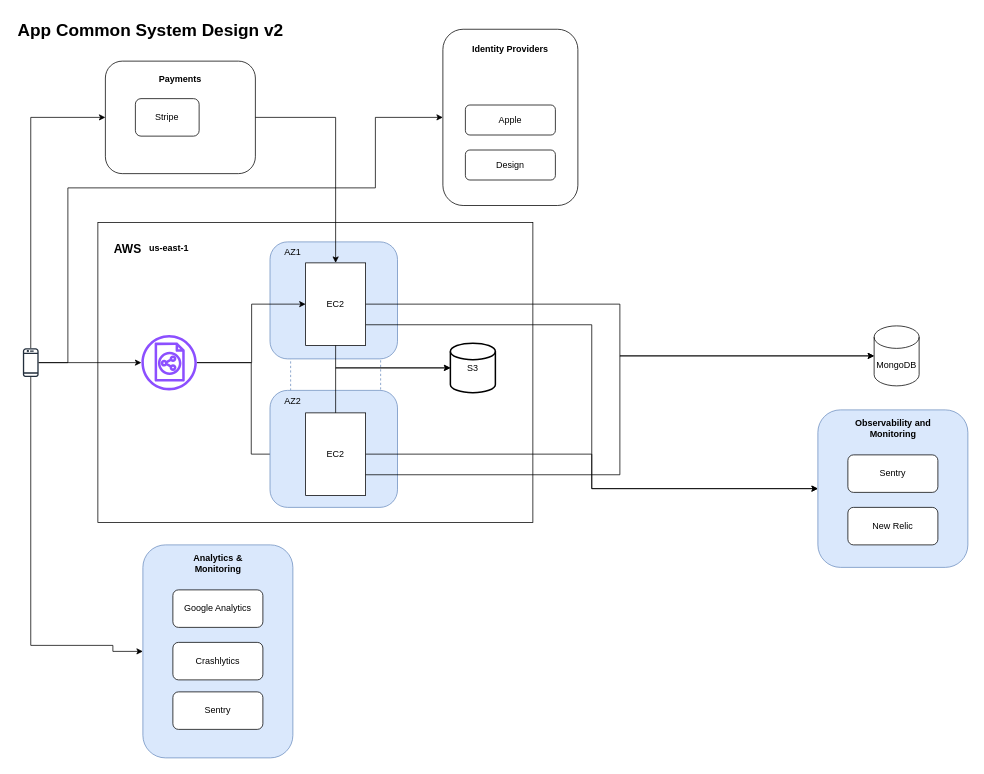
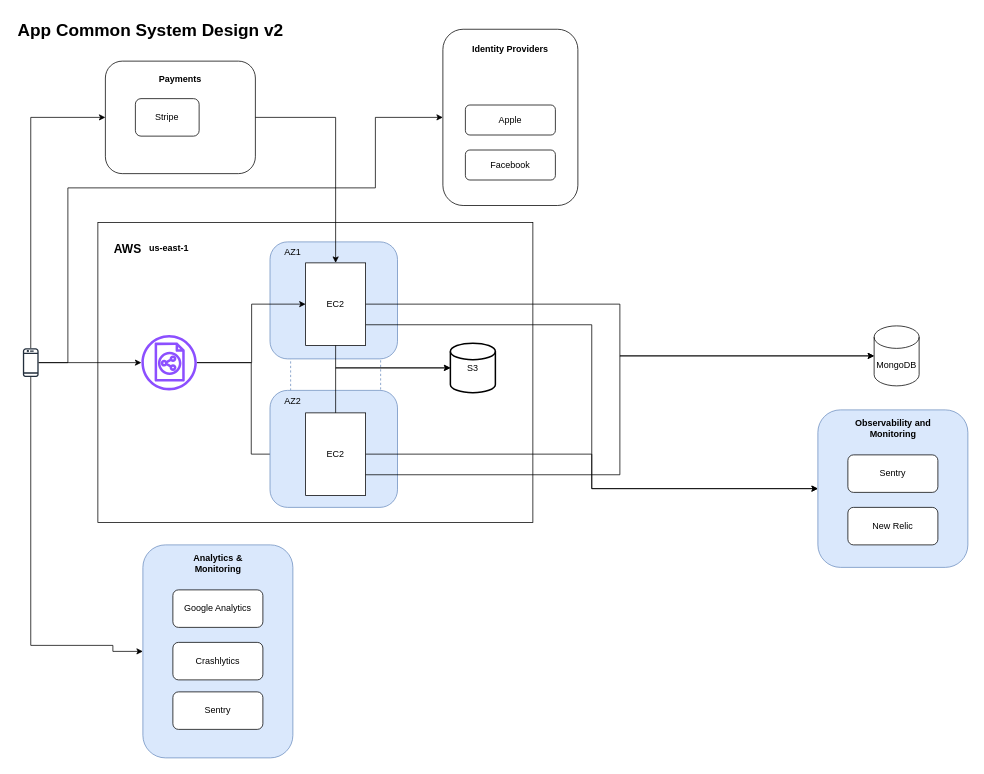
node "Design": label "Design" -> "Facebook"
